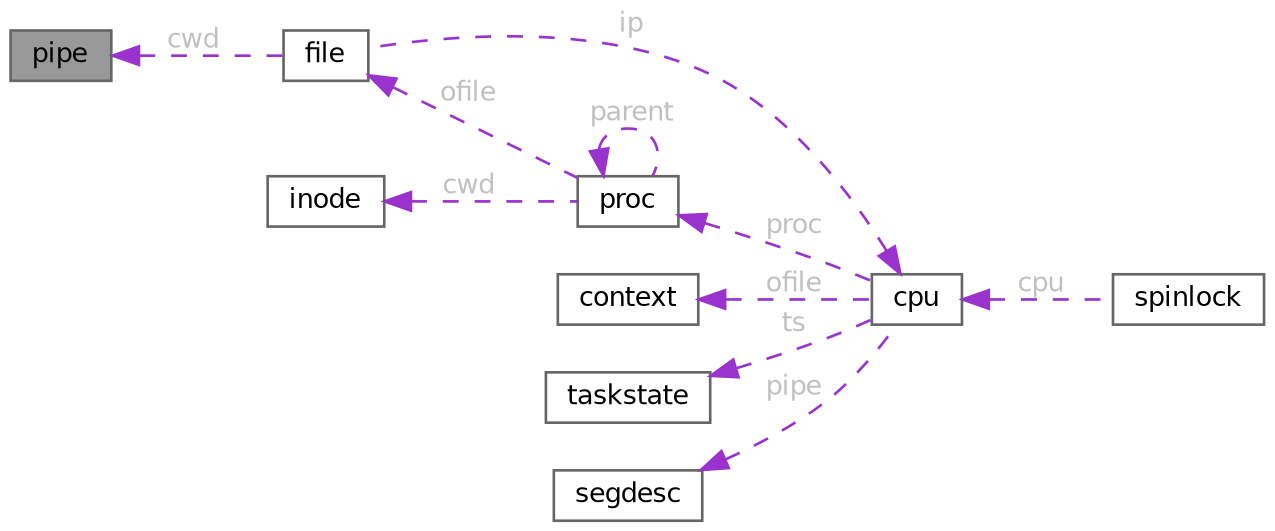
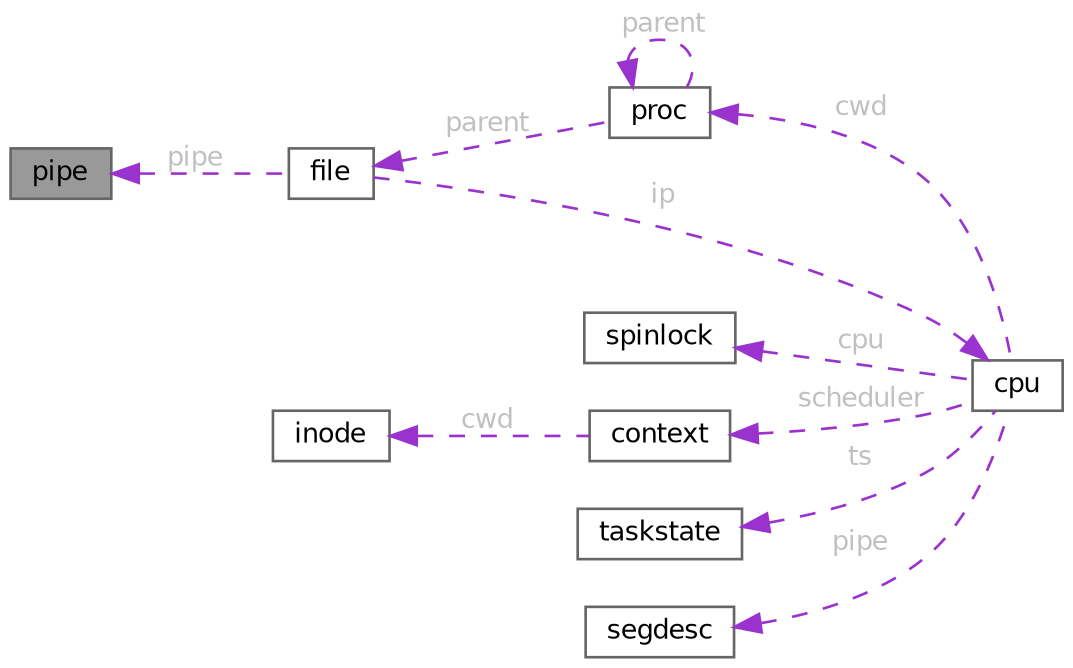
edge "file" -> "pipe": label " cwd" -> " pipe"
edge "proc" -> "file": label " ofile" -> " parent"
edge "proc" -> "inode": now "context" -> "inode"
edge "cpu" -> "proc": label " proc" -> " cwd"
edge "cpu" -> "context": label " ofile" -> " scheduler"
edge "spinlock" -> "cpu": reversed
